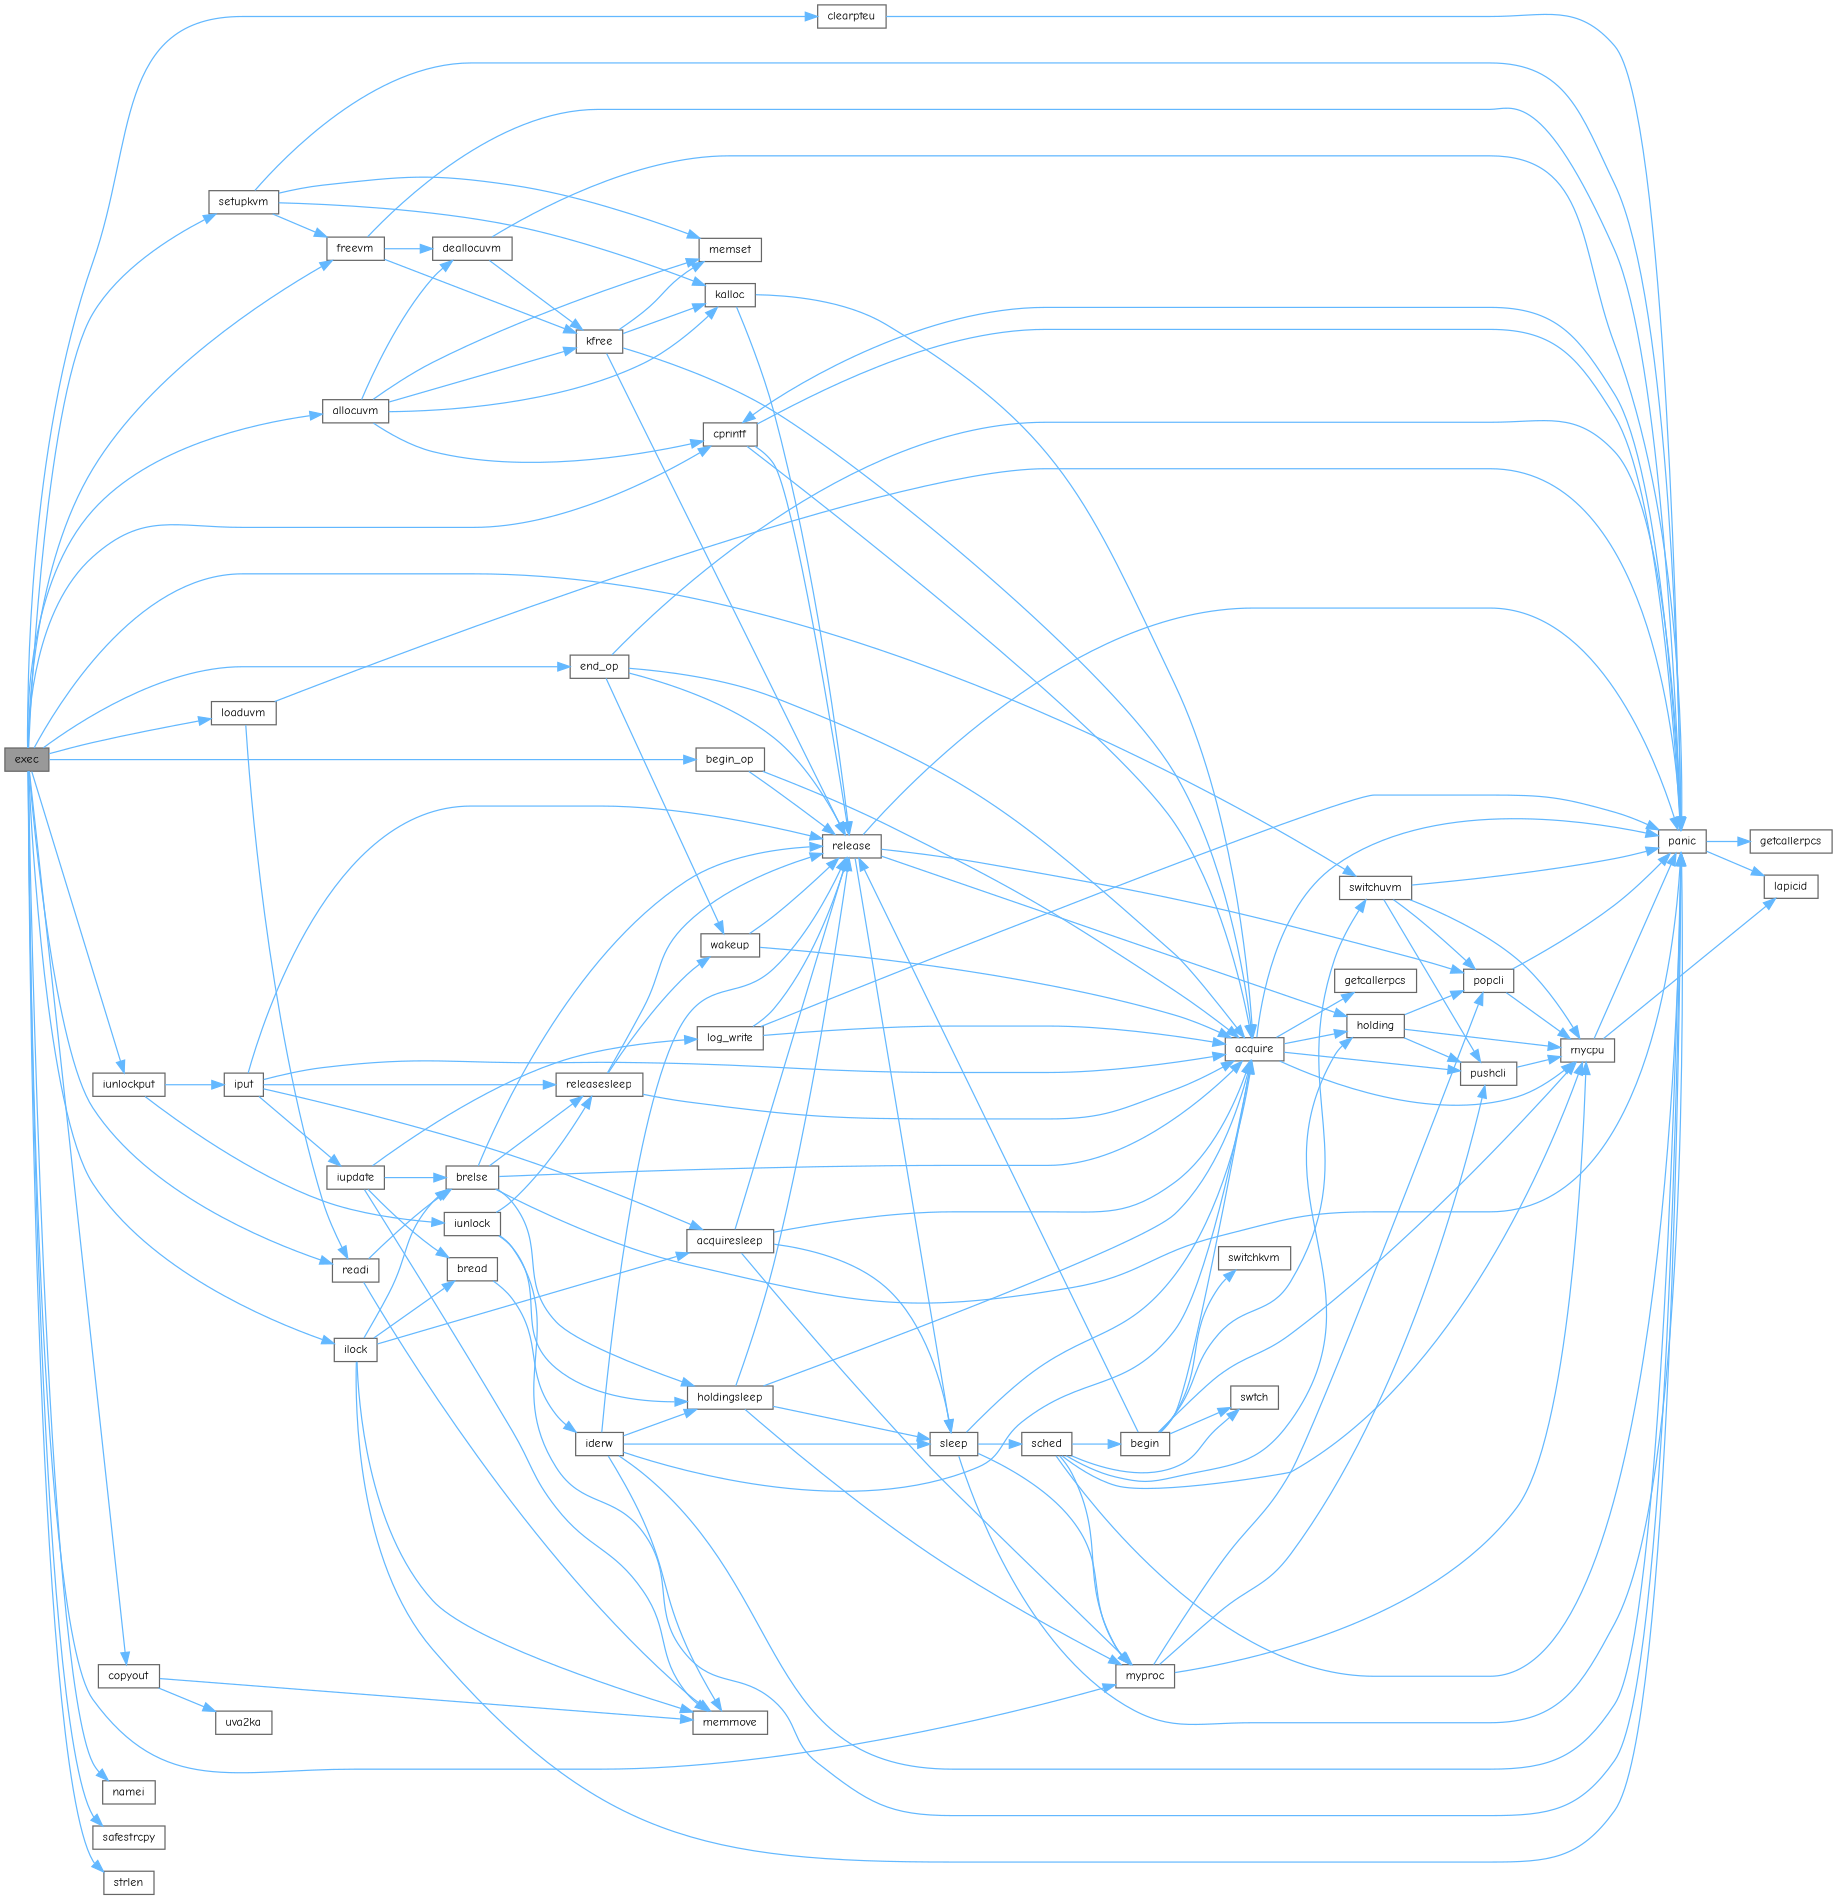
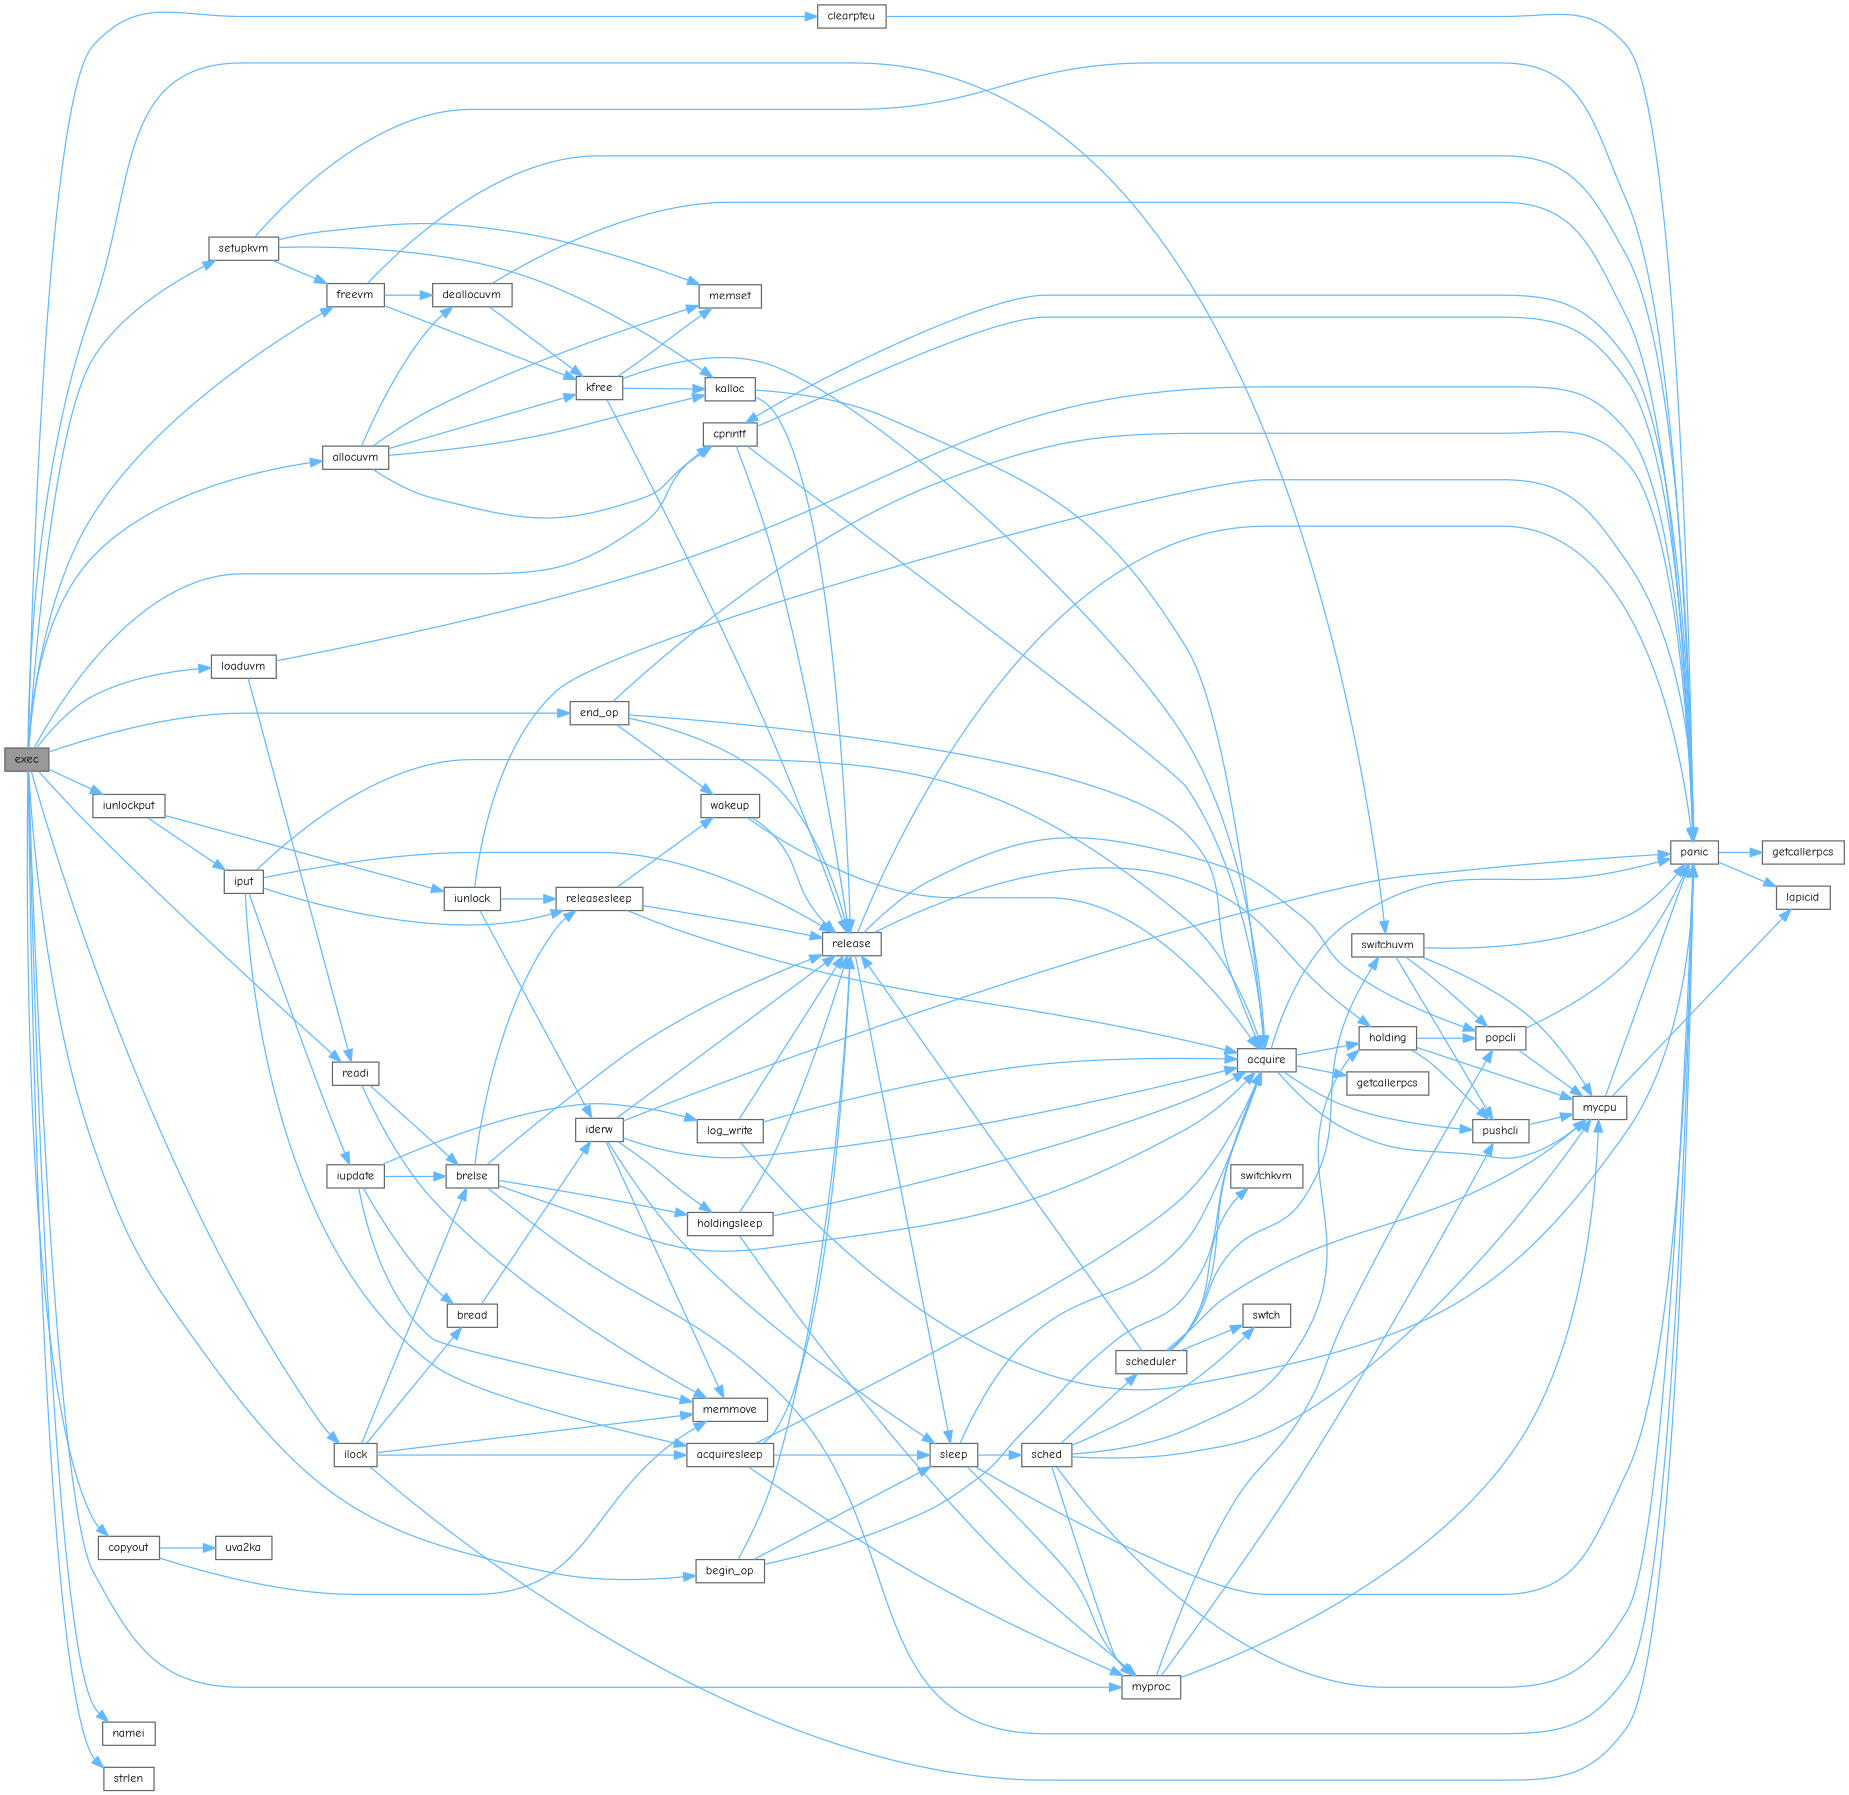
edge "iunlock" -> "holdingsleep": now "iunlock" -> "iderw"
edge "holdingsleep" -> "sleep": now "begin_op" -> "sleep"
node "begin": label "begin" -> "scheduler"
node "safestrcpy": removed
